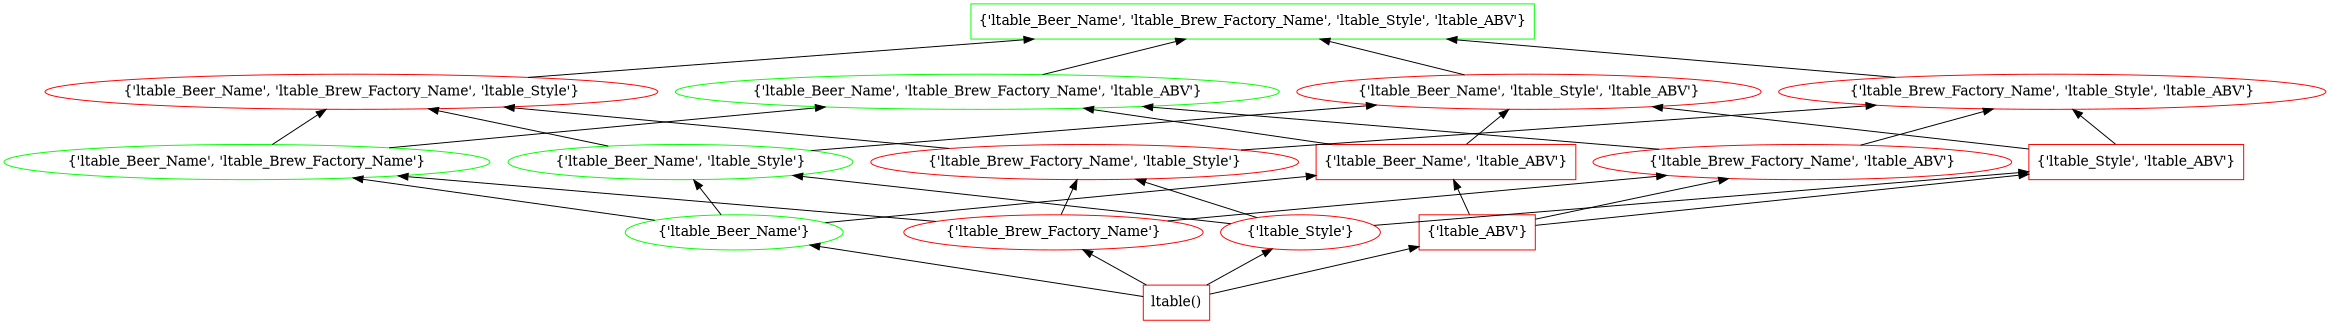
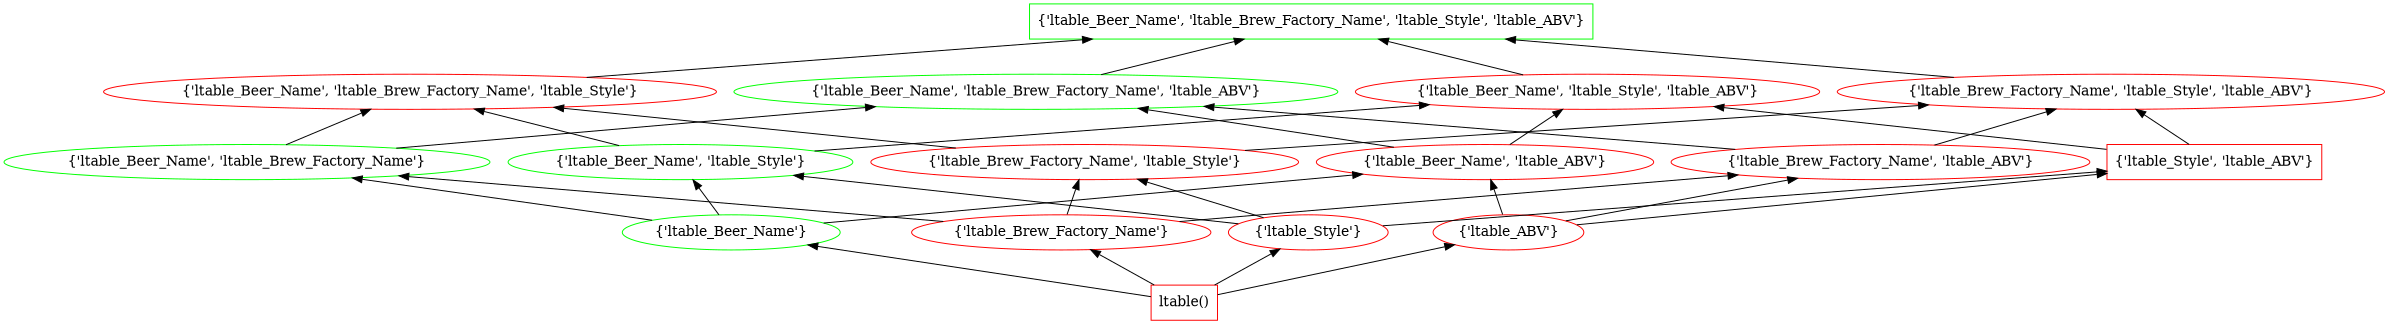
node "{'ltable_Beer_Name', 'ltable_ABV'}": shape box -> ellipse
node "{'ltable_ABV'}": shape box -> ellipse
